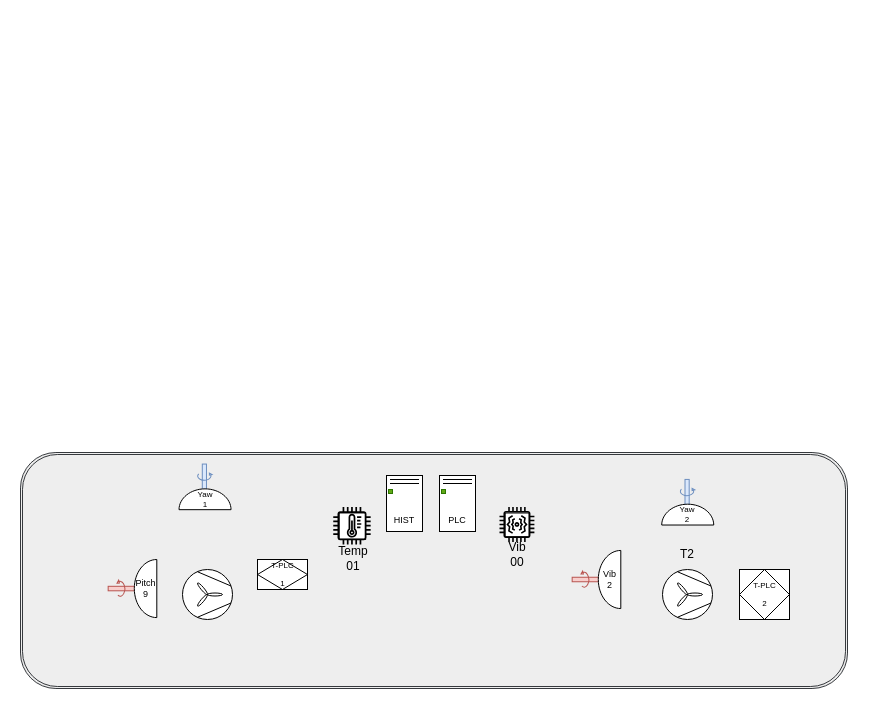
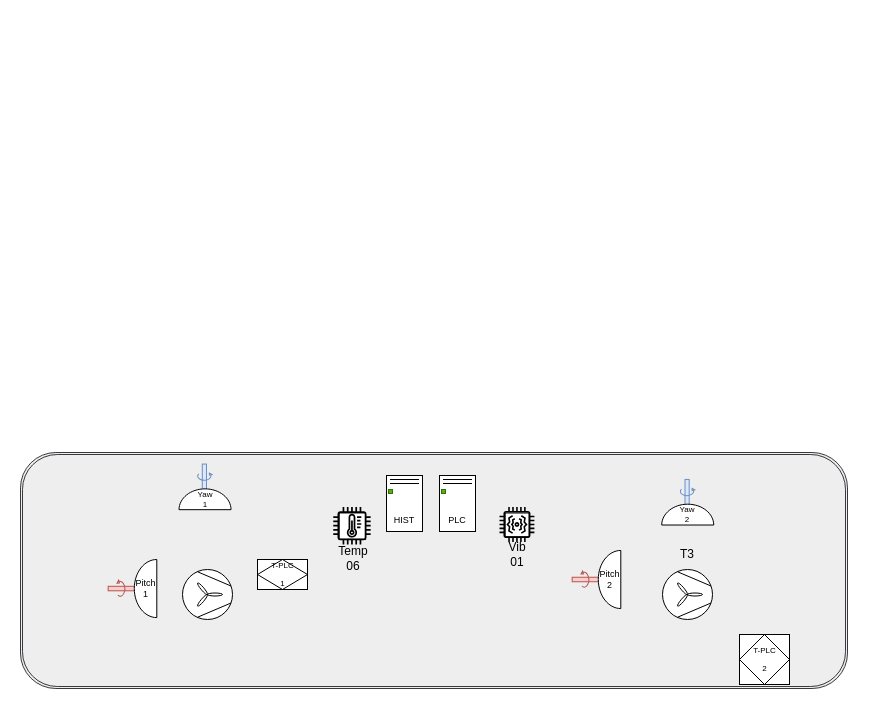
node "Vib 00": label "Vib 00" -> "Vib 01"
node "T2": label "T2" -> "T3"
node "Temp 01": label "Temp 01" -> "Temp 06"
node "Vib 2": label "Vib 2" -> "Pitch 2"
node "Pitch 9": label "Pitch 9" -> "Pitch 1"
node "T-PLC 2": moved (765, 595) -> (765, 660)
